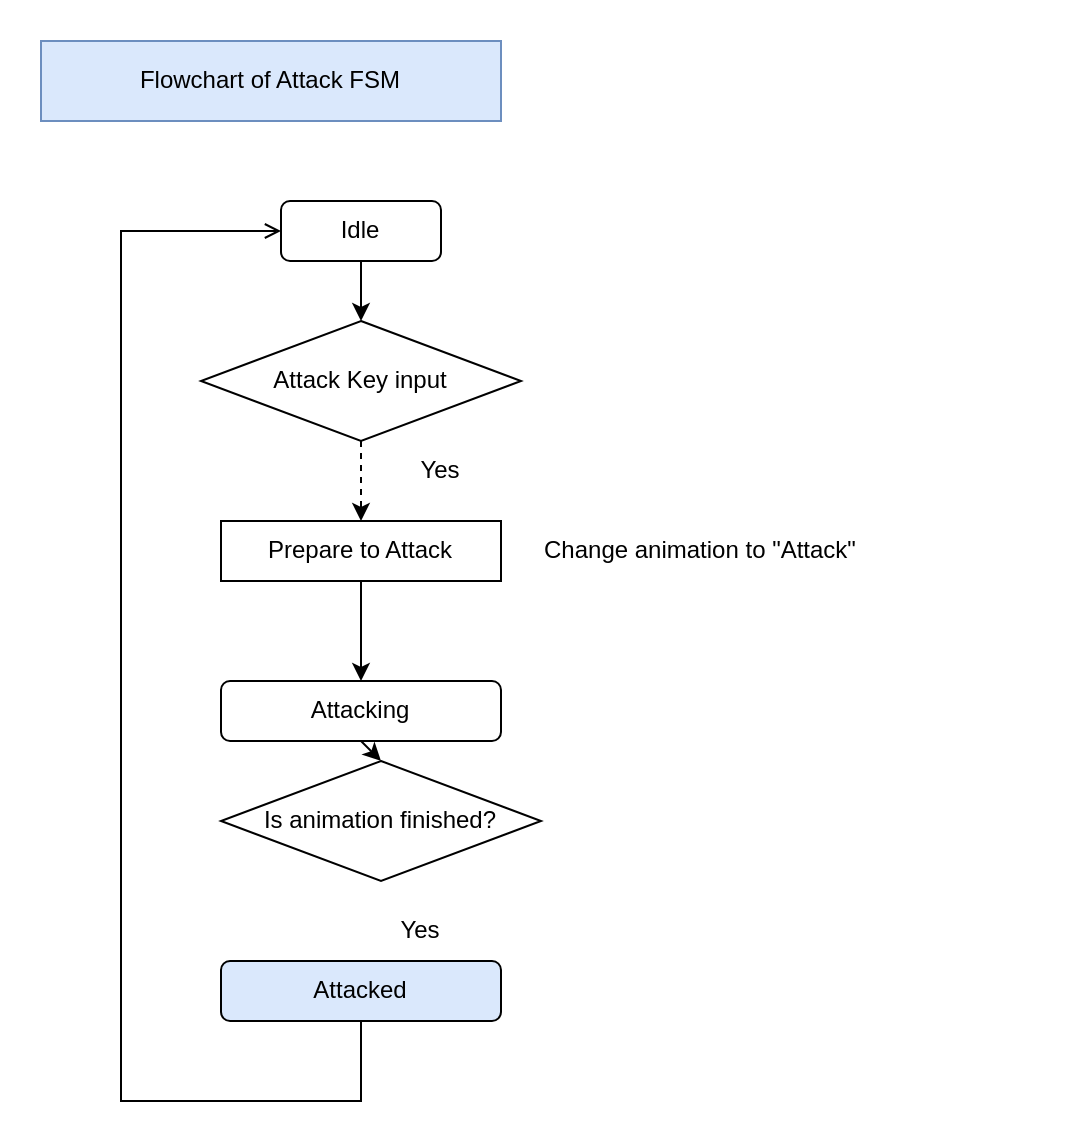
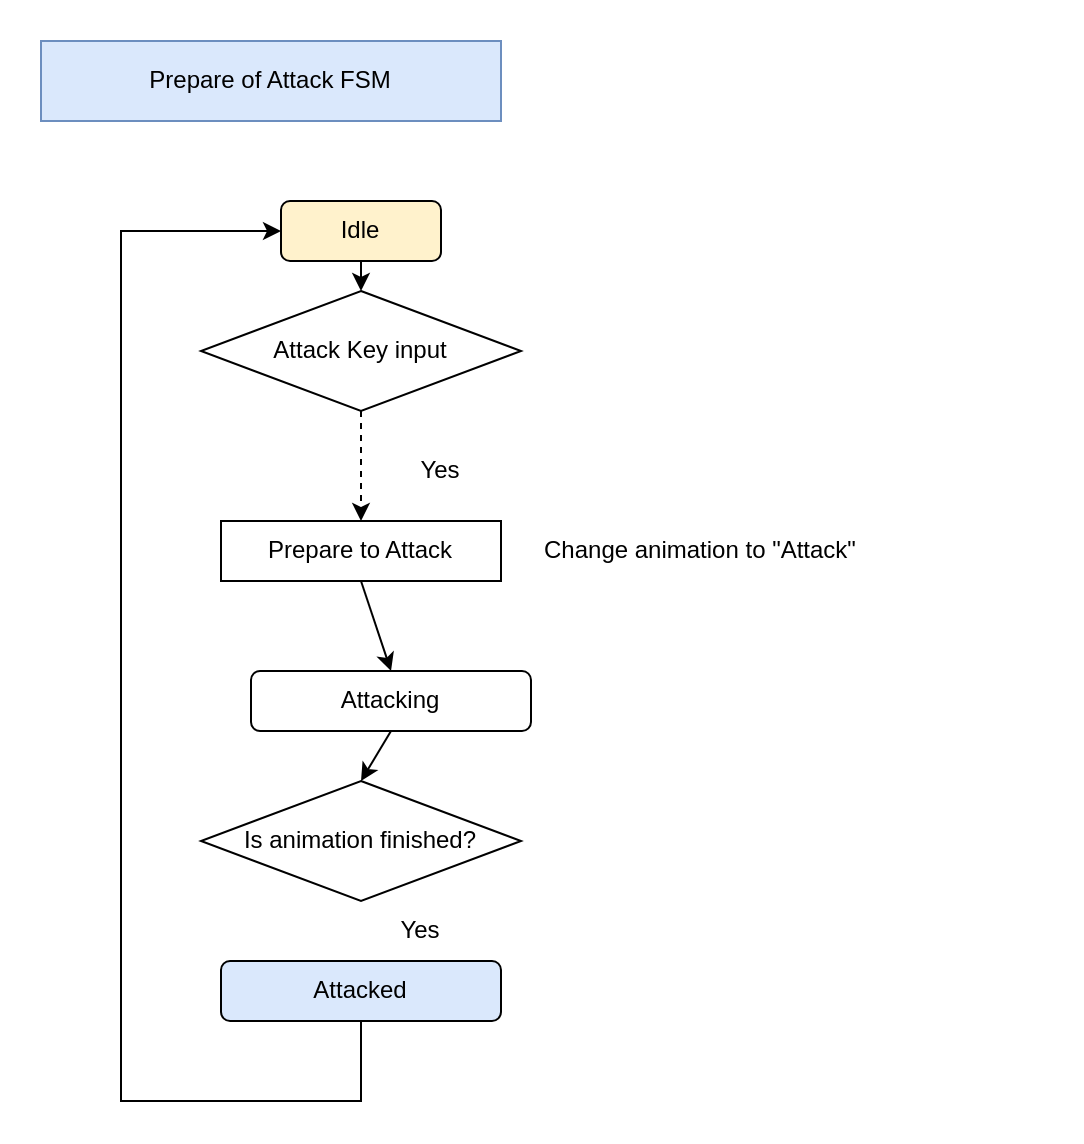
node "Flowchart of Attack FSM": label "Flowchart of Attack FSM" -> "Prepare of Attack FSM"
edge "Attacked" -> "Idle": arrowhead open -> classic
node "Idle": fillcolor #ffffff -> #fff2cc
node "Attack Key input": moved (361, 381) -> (361, 351)
node "Attacking": moved (361, 711) -> (391, 701)
node "Is animation finished?": moved (381, 821) -> (361, 841)
